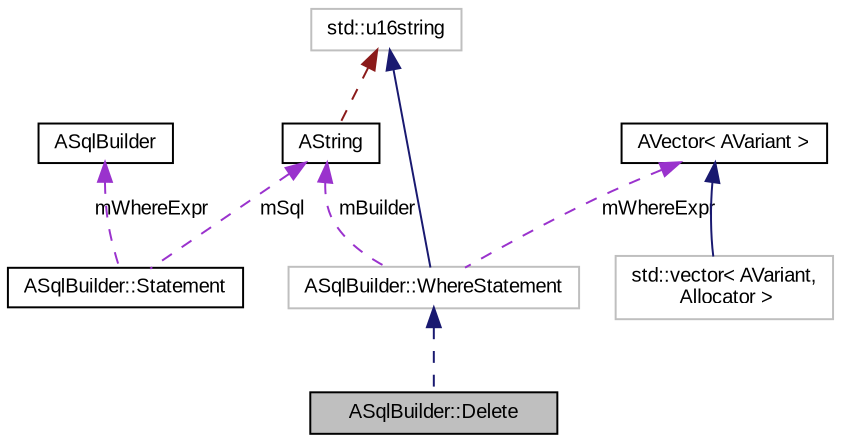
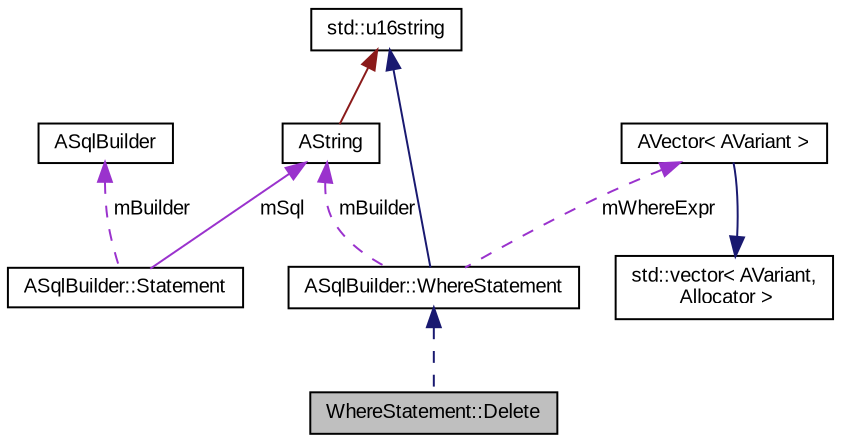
node "std::u16string": color grey75 -> black
edge "AString" -> "std::u16string": style dashed -> solid
edge "ASqlBuilder::Statement" -> "ASqlBuilder": label " mWhereExpr" -> " mBuilder"
edge "std::vector< AVariant, Allocator >" -> "AVector< AVariant >": reversed
edge "ASqlBuilder::Statement" -> "AString": style dashed -> solid
node "ASqlBuilder::WhereStatement": color grey75 -> black
node "std::vector< AVariant, Allocator >": color grey75 -> black
node "ASqlBuilder::Delete": label "ASqlBuilder::Delete" -> "WhereStatement::Delete"
